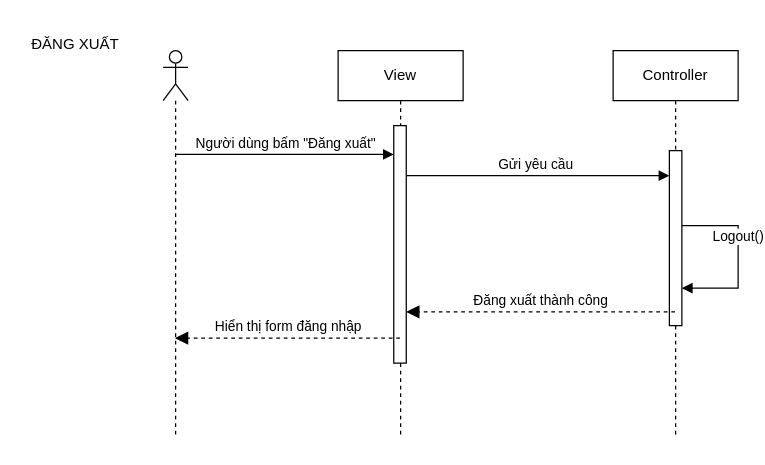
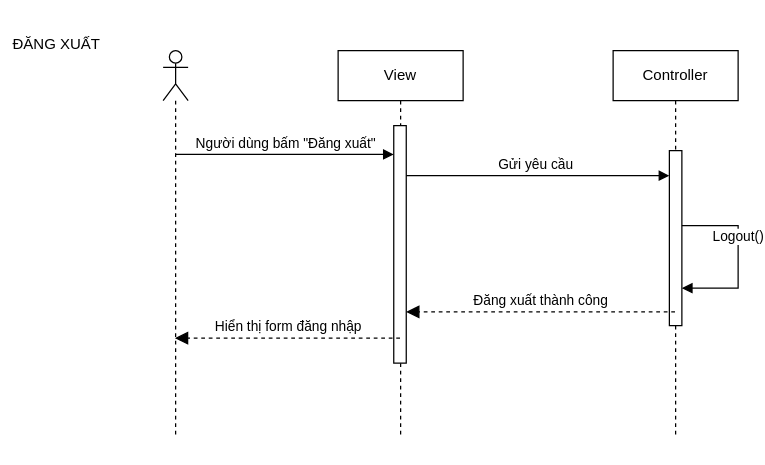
node "ĐĂNG XUẤT": moved (76, 44) -> (57, 44)
